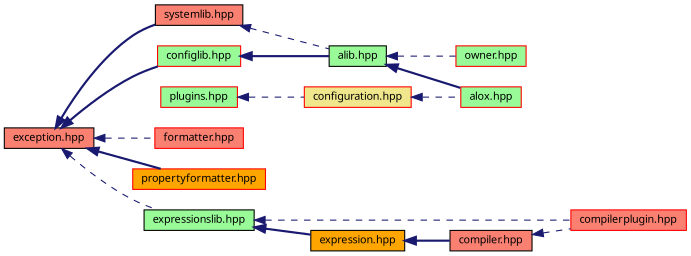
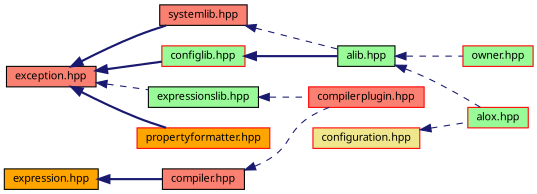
edge "alox.hpp" -> "alib.hpp": style bold -> dashed
node "plugins.hpp": removed
node "formatter.hpp": removed
edge "expression.hpp" -> "expressionslib.hpp": removed
